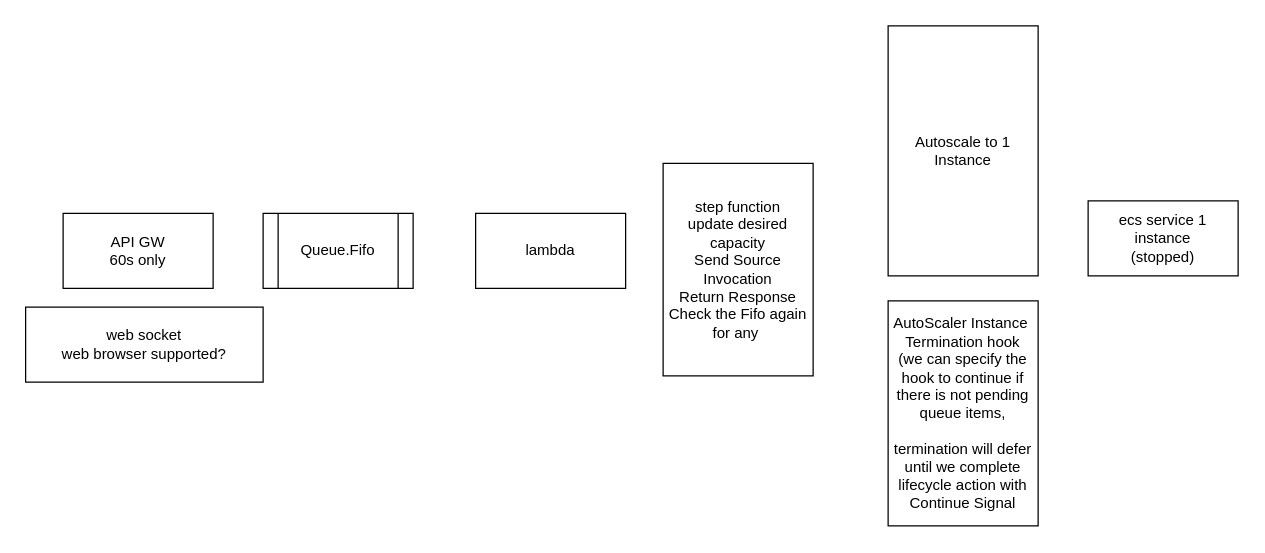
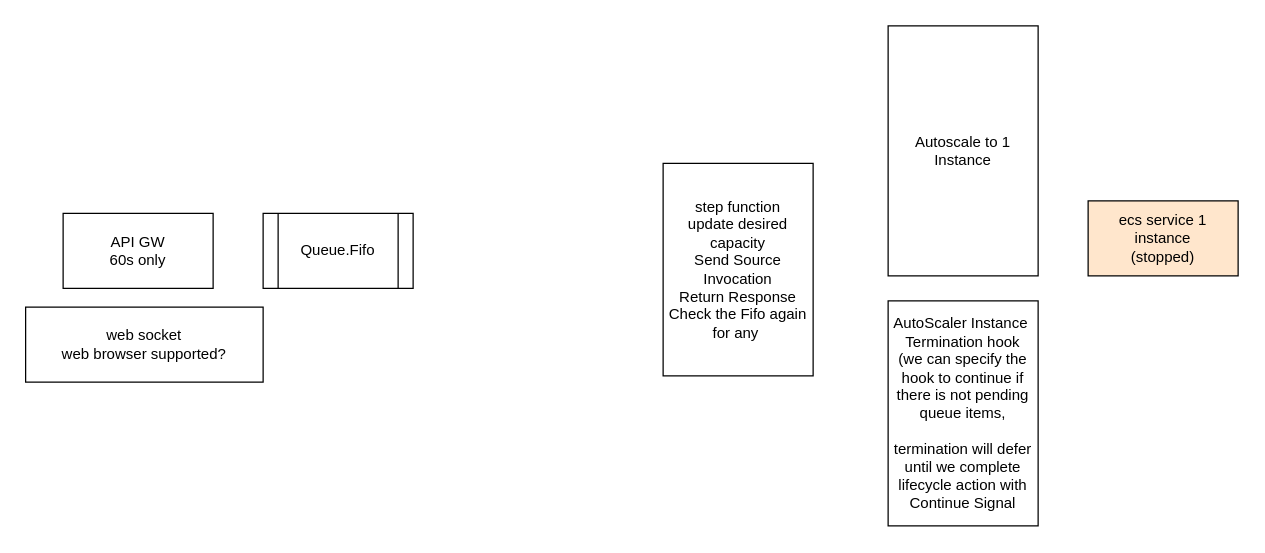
node "ecs service 1 instance (stopped)": fillcolor #ffffff -> #ffe6cc
node "lambda": removed
